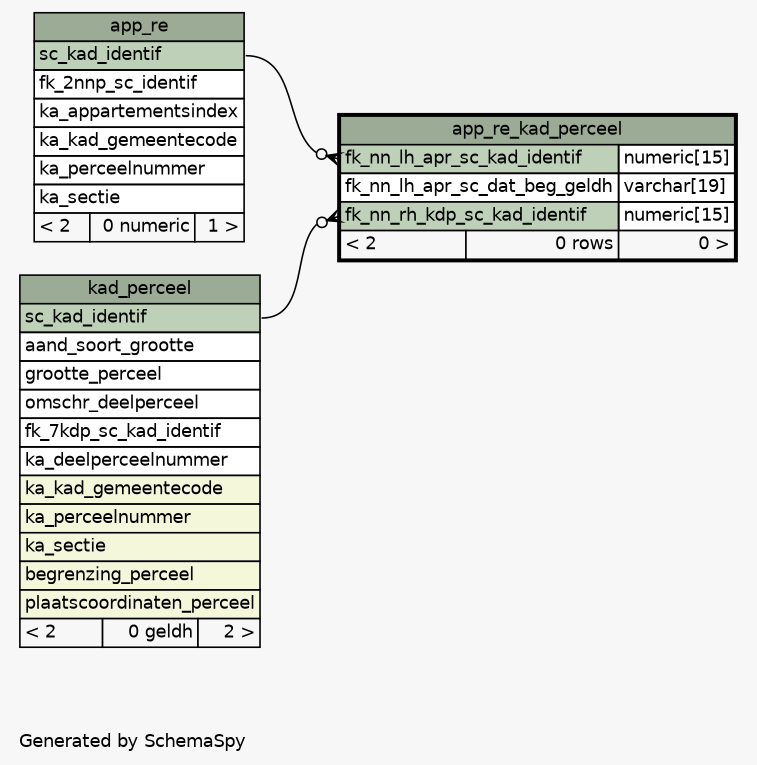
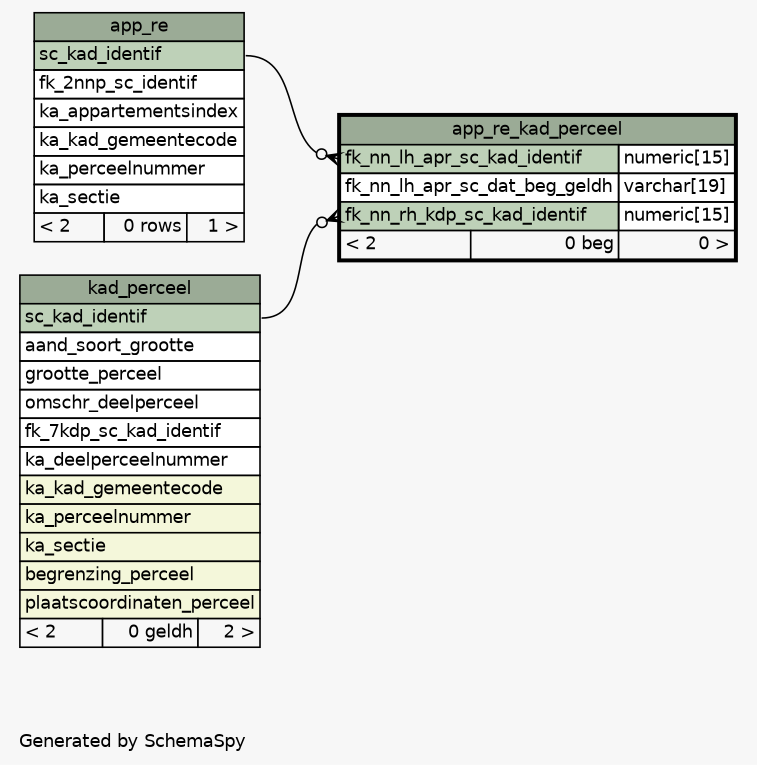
node "app_re": text "0 numeric" -> "0 rows"
node "app_re_kad_perceel": text "0 rows" -> "0 beg"
